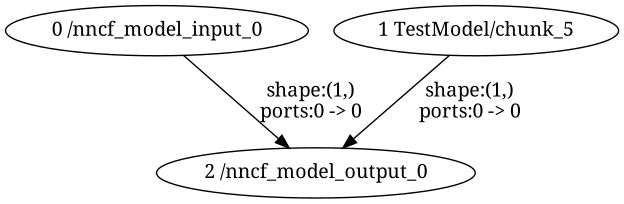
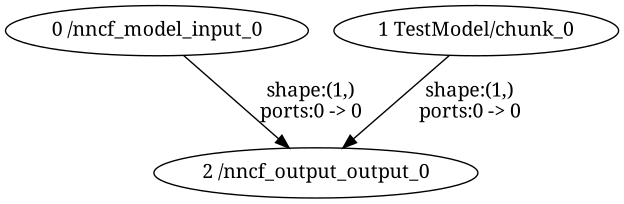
node "1 TestModel/chunk_5": label "1 TestModel/chunk_5" -> "1 TestModel/chunk_0"
node "2 /nncf_model_output_0": label "2 /nncf_model_output_0" -> "2 /nncf_output_output_0"
